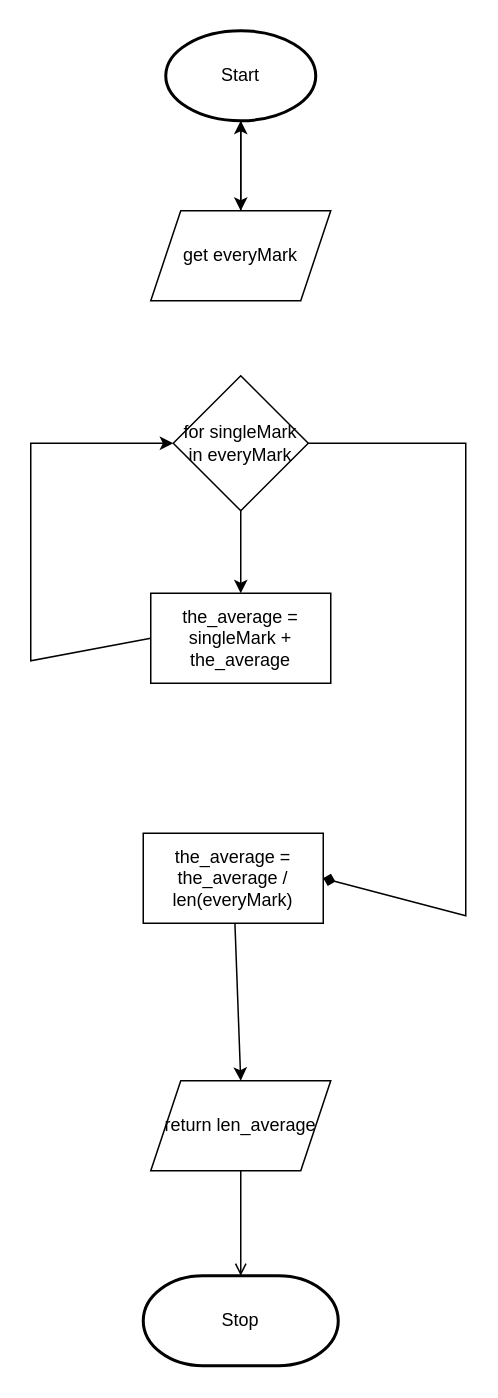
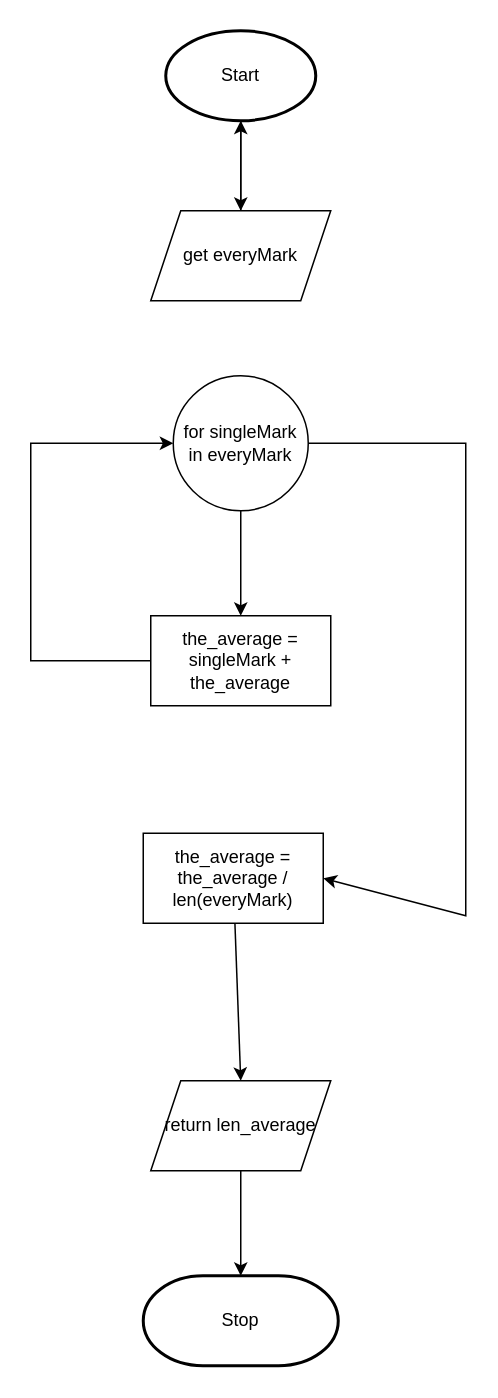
node "for singleMark in everyMark": shape diamond -> ellipse
node "the_average = singleMark + the_average": moved (241, 638) -> (241, 661)
edge "for singleMark in everyMark" -> "the_average = the_average / len(everyMark)": arrowhead diamond -> classic
edge "return len_average" -> "Stop": arrowhead open -> classic
